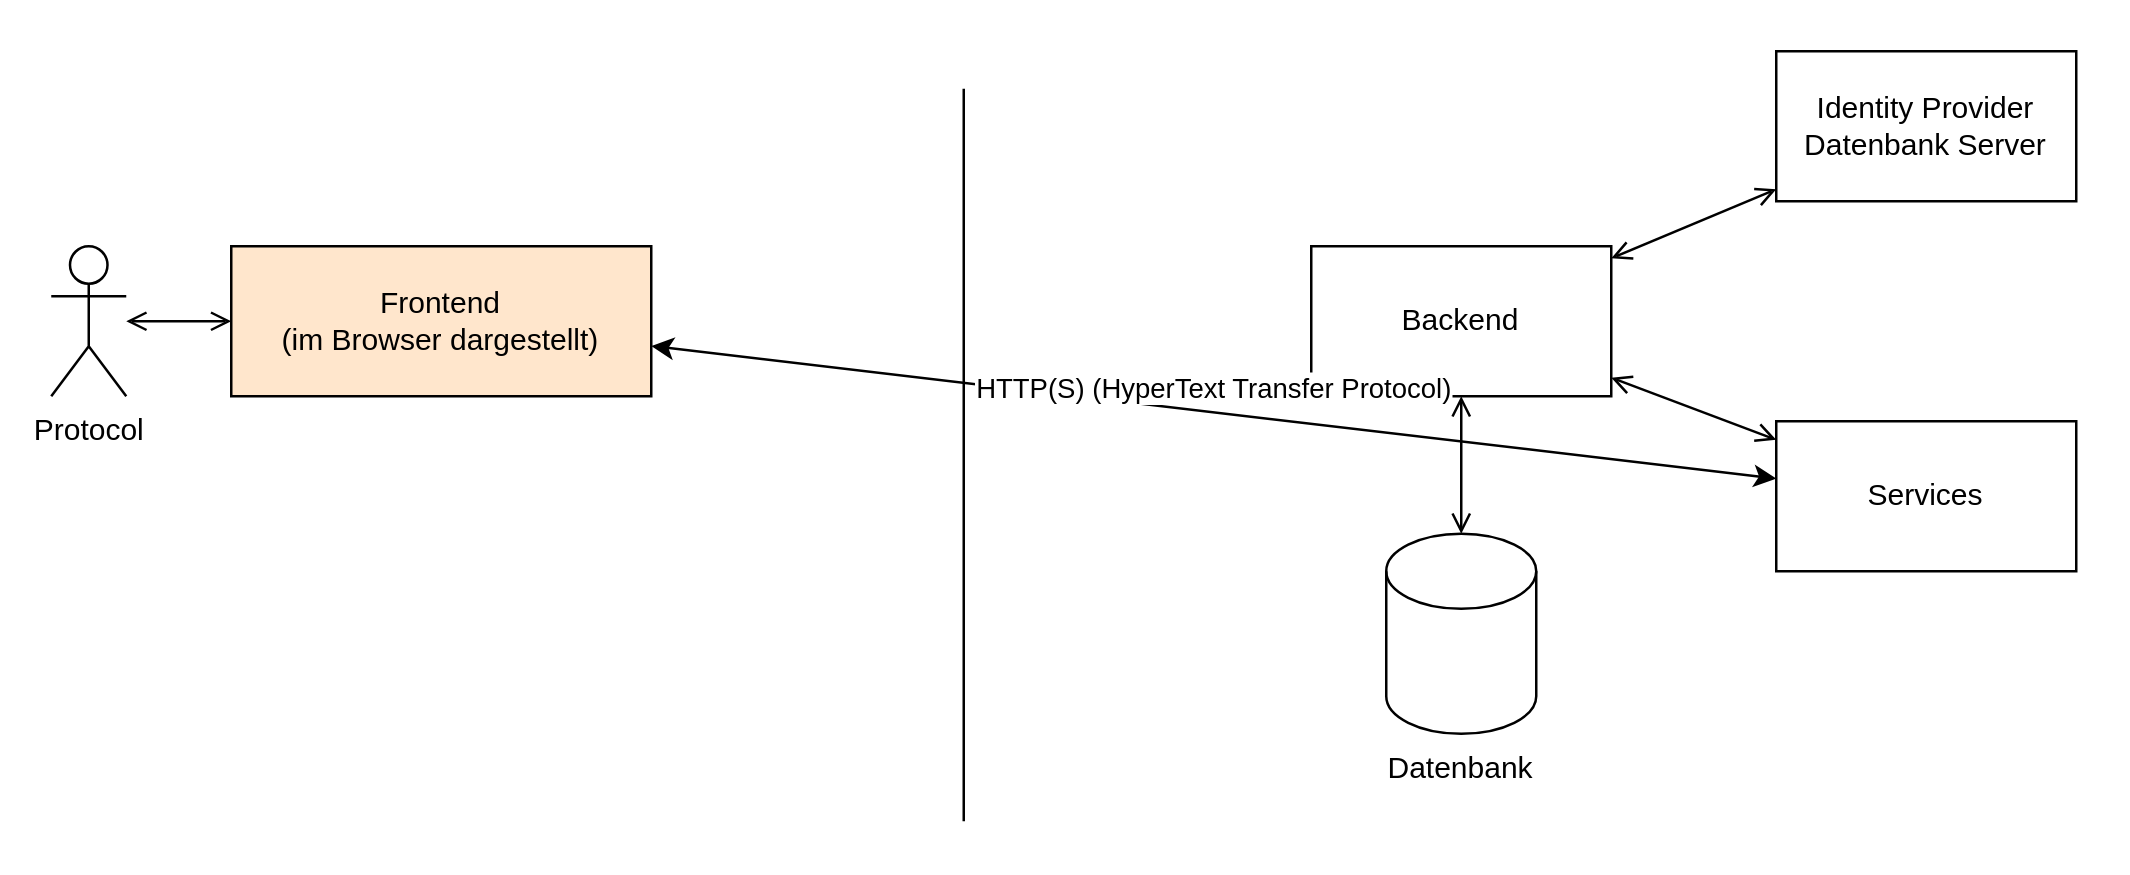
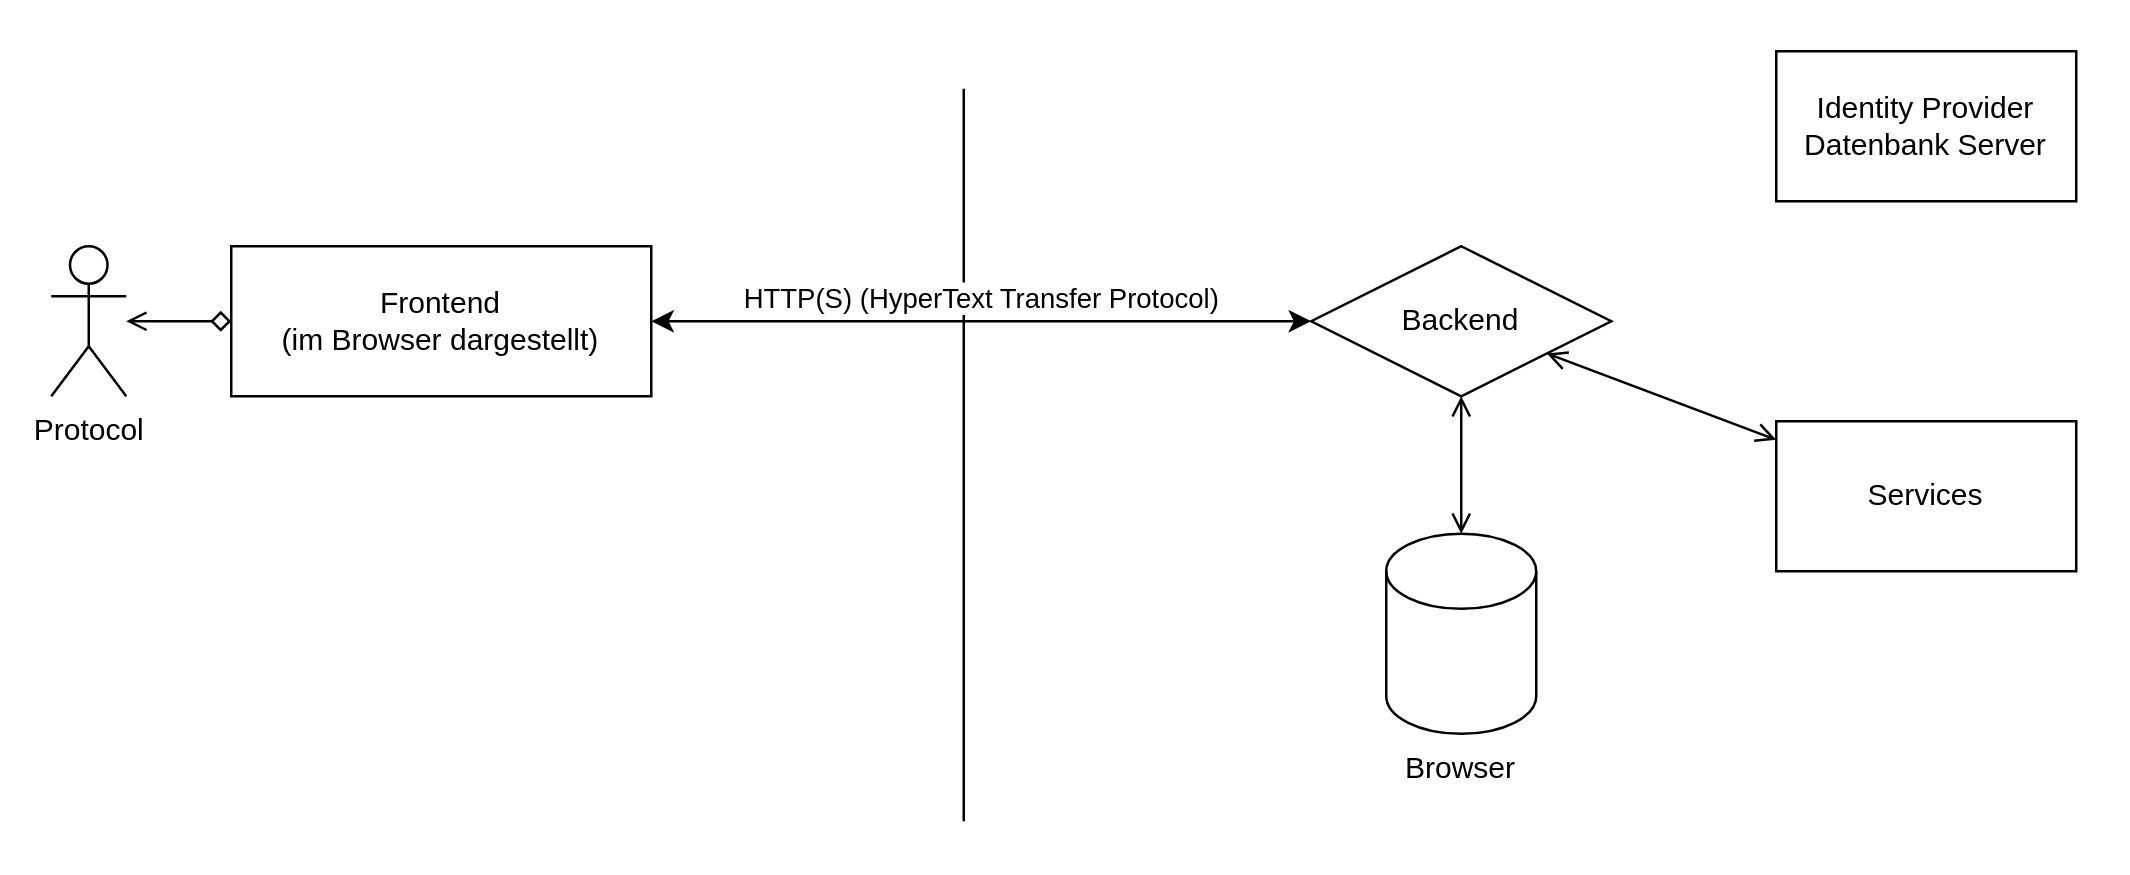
edge "Identity Provider Datenbank Server" -- "Backend": removed
edge "Protocol" -- "Frontend (im Browser dargestellt)": arrowhead open -> diamond
node "Frontend (im Browser dargestellt)": fillcolor #ffe6cc -> #ffffff
node "Backend": shape rectangle -> diamond
edge "Frontend (im Browser dargestellt)" -- "Services": now "Frontend (im Browser dargestellt)" -- "Backend"
node "Datenbank": label "Datenbank" -> "Browser"
